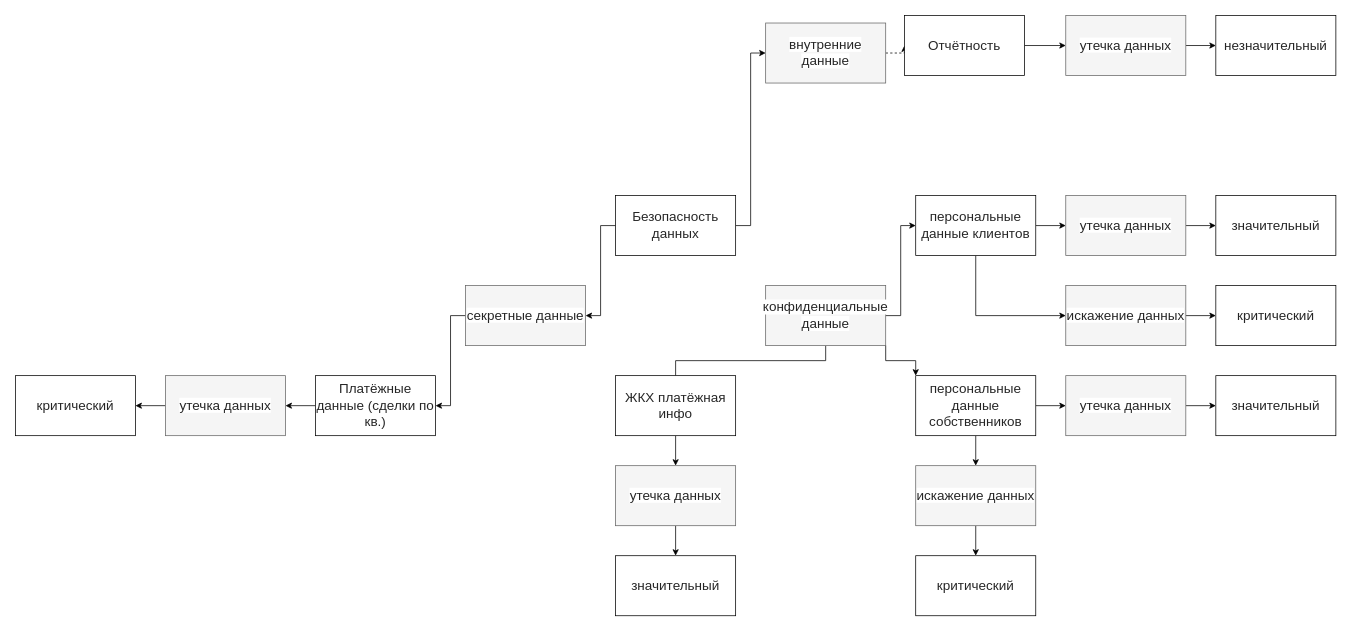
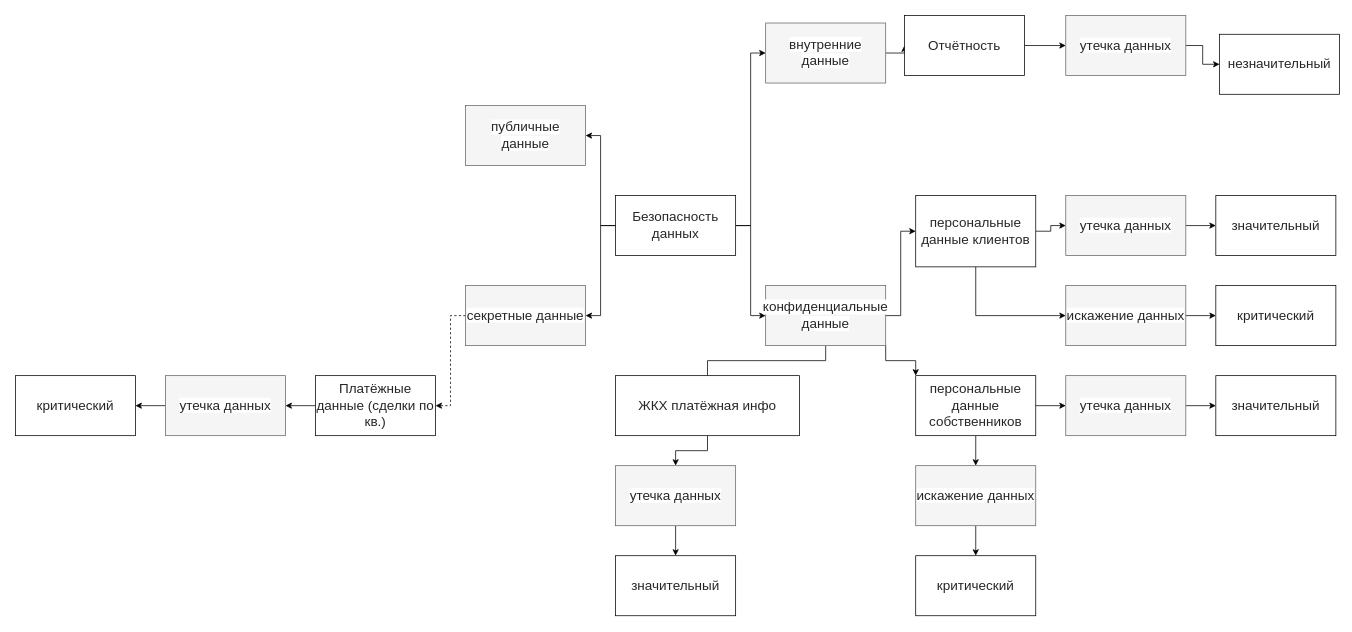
node "незначительный": moved (1275, 45) -> (1279, 64)
edge "внутренние данные" -> "Отчётность": style dashed -> solid
node "публичные данные": added
edge "Безопасность данных" -> "публичные данные": added
node "персональные данные клиентов": size 120x60 -> 120x71
edge "Безопасность данных" -> "конфиденциальные данные": added
edge "секретные данные" -> "Платёжные данные (сделки по кв.)": style solid -> dashed
node "ЖКХ платёжная инфо": size 120x60 -> 184x60
